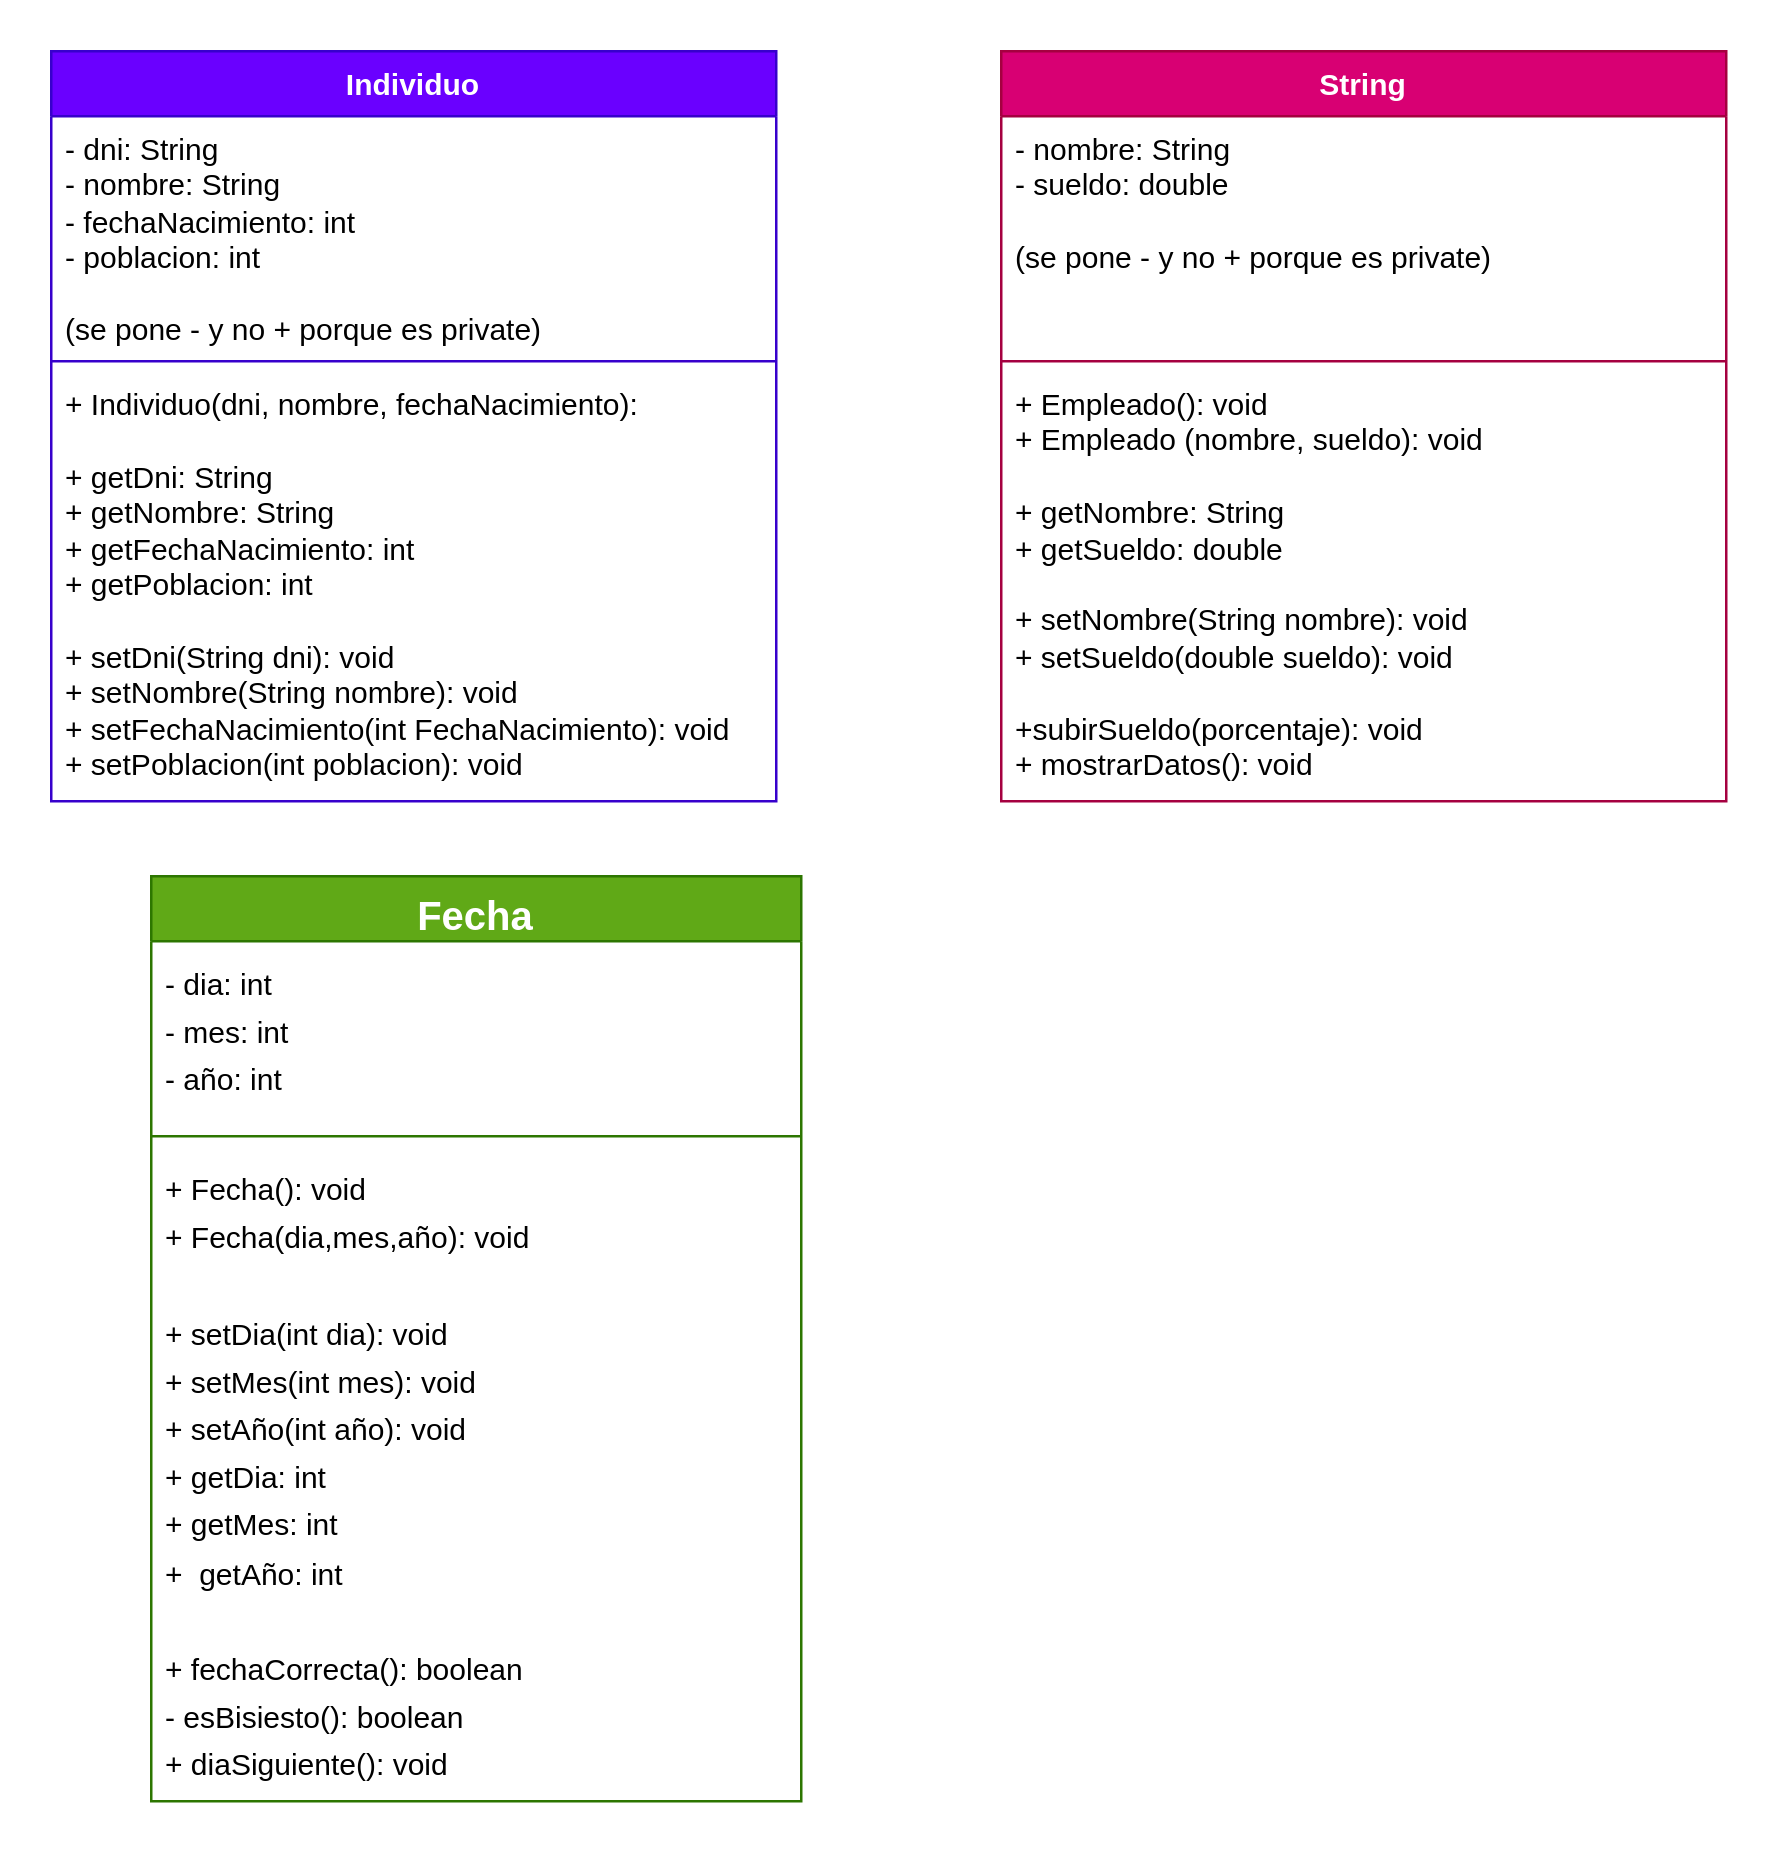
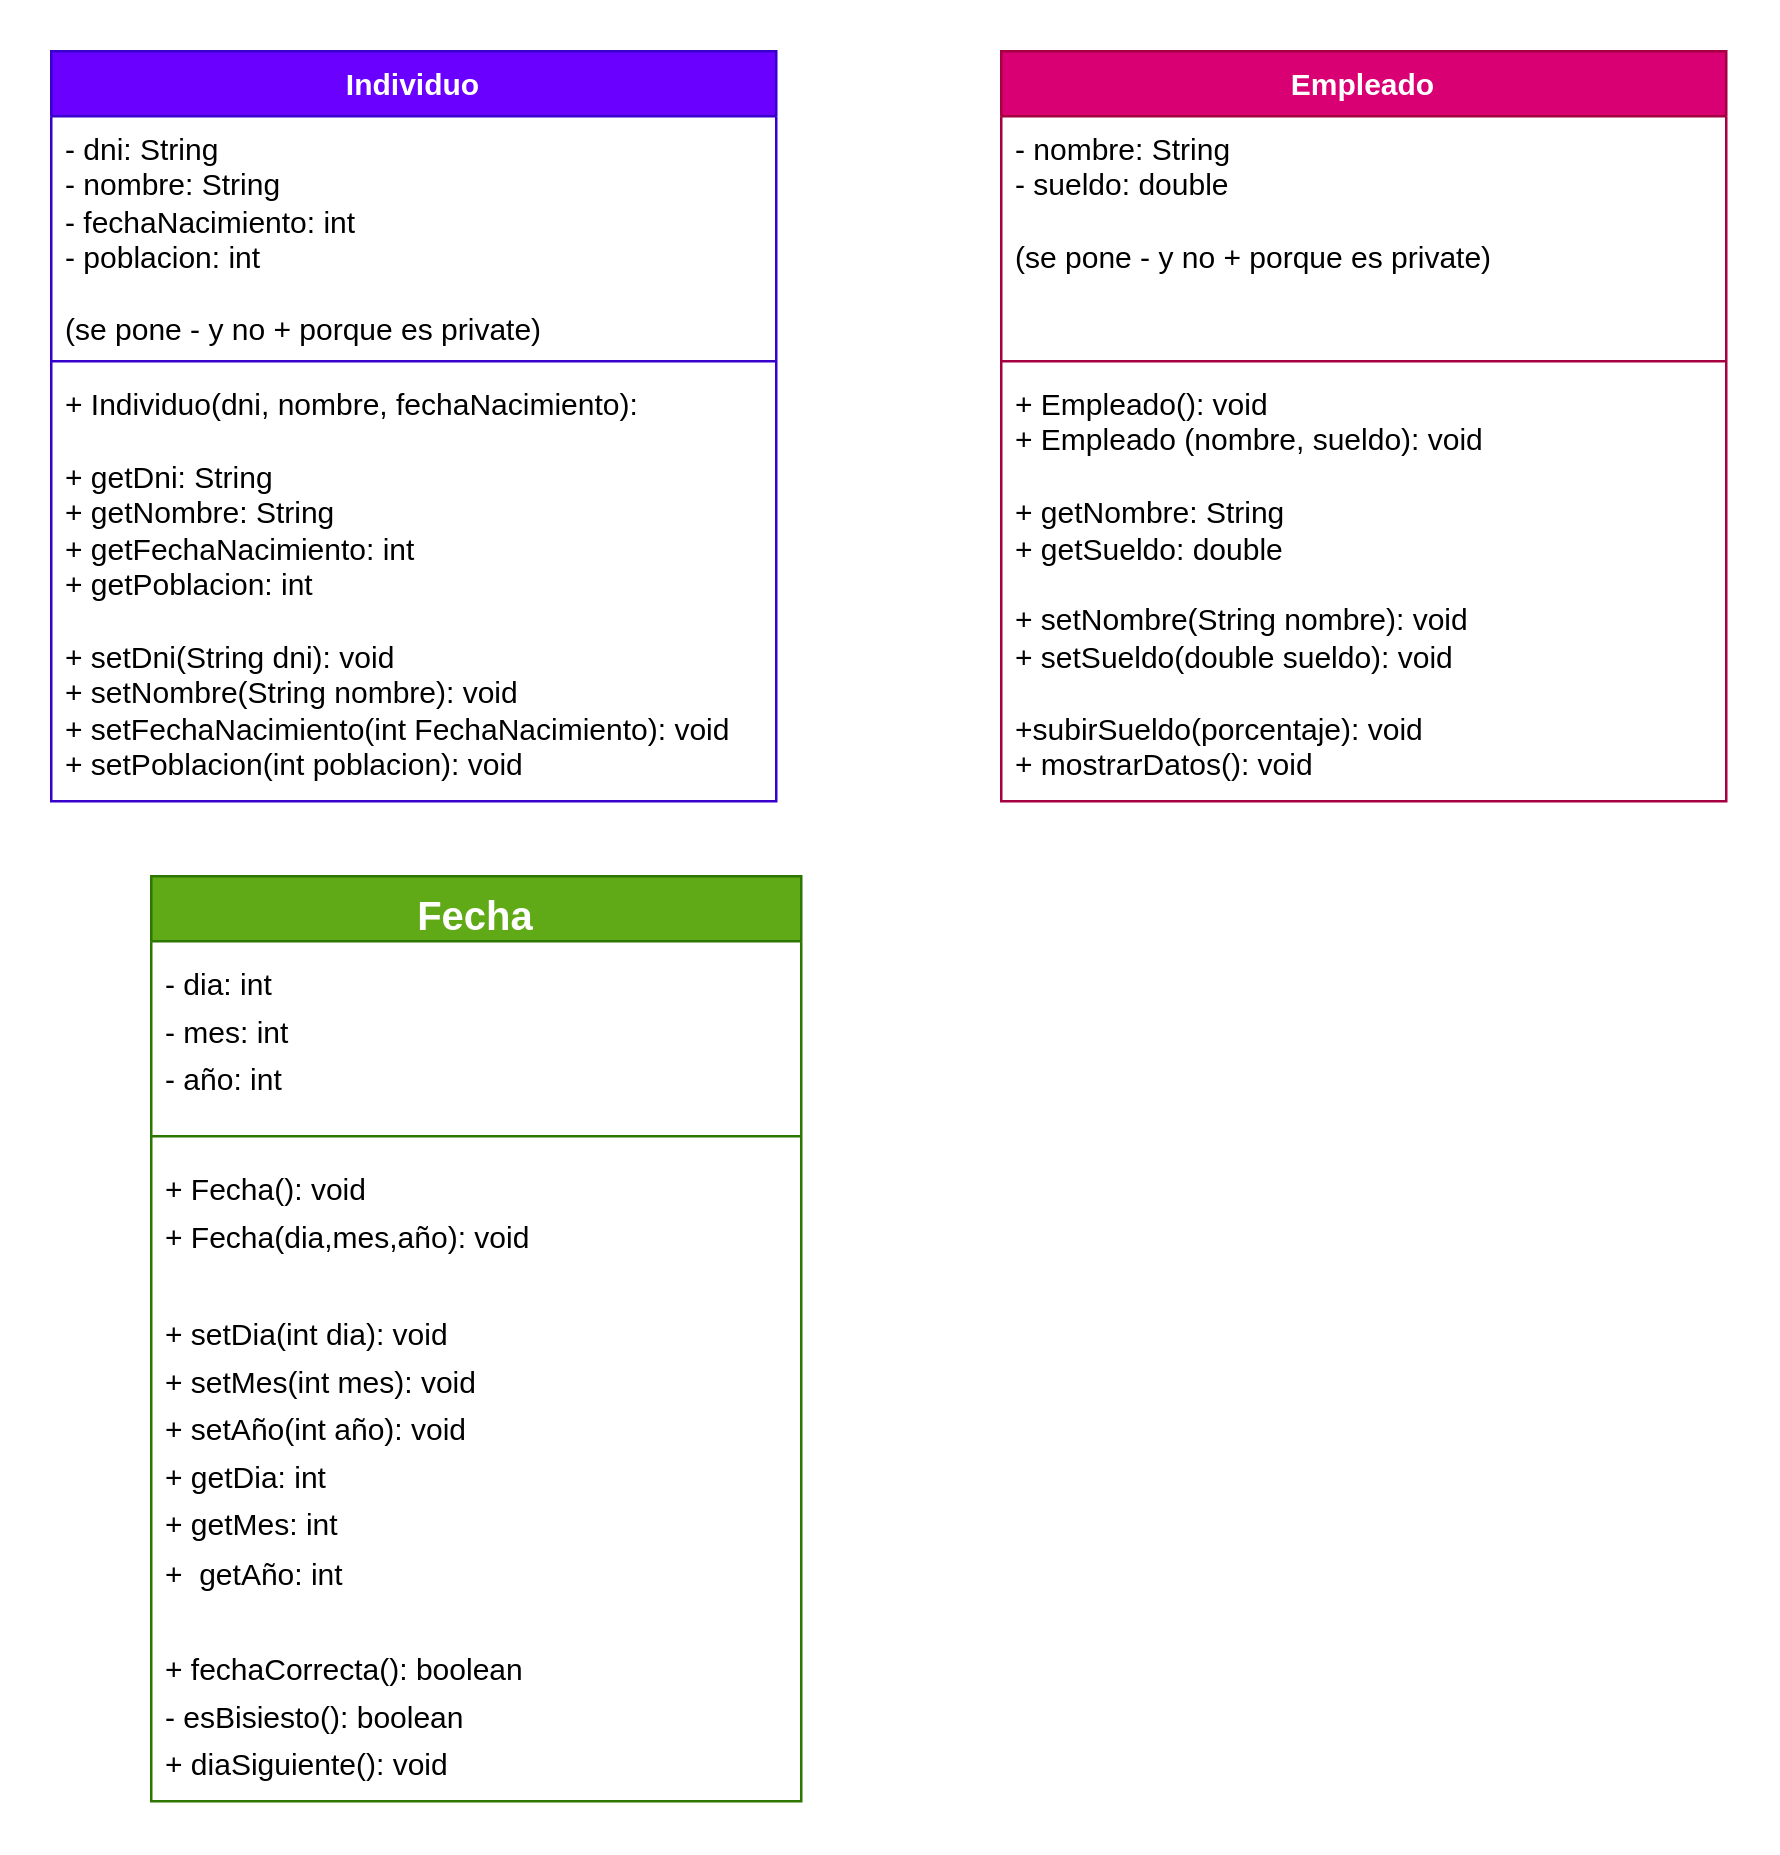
node "String": label "String" -> "Empleado"
